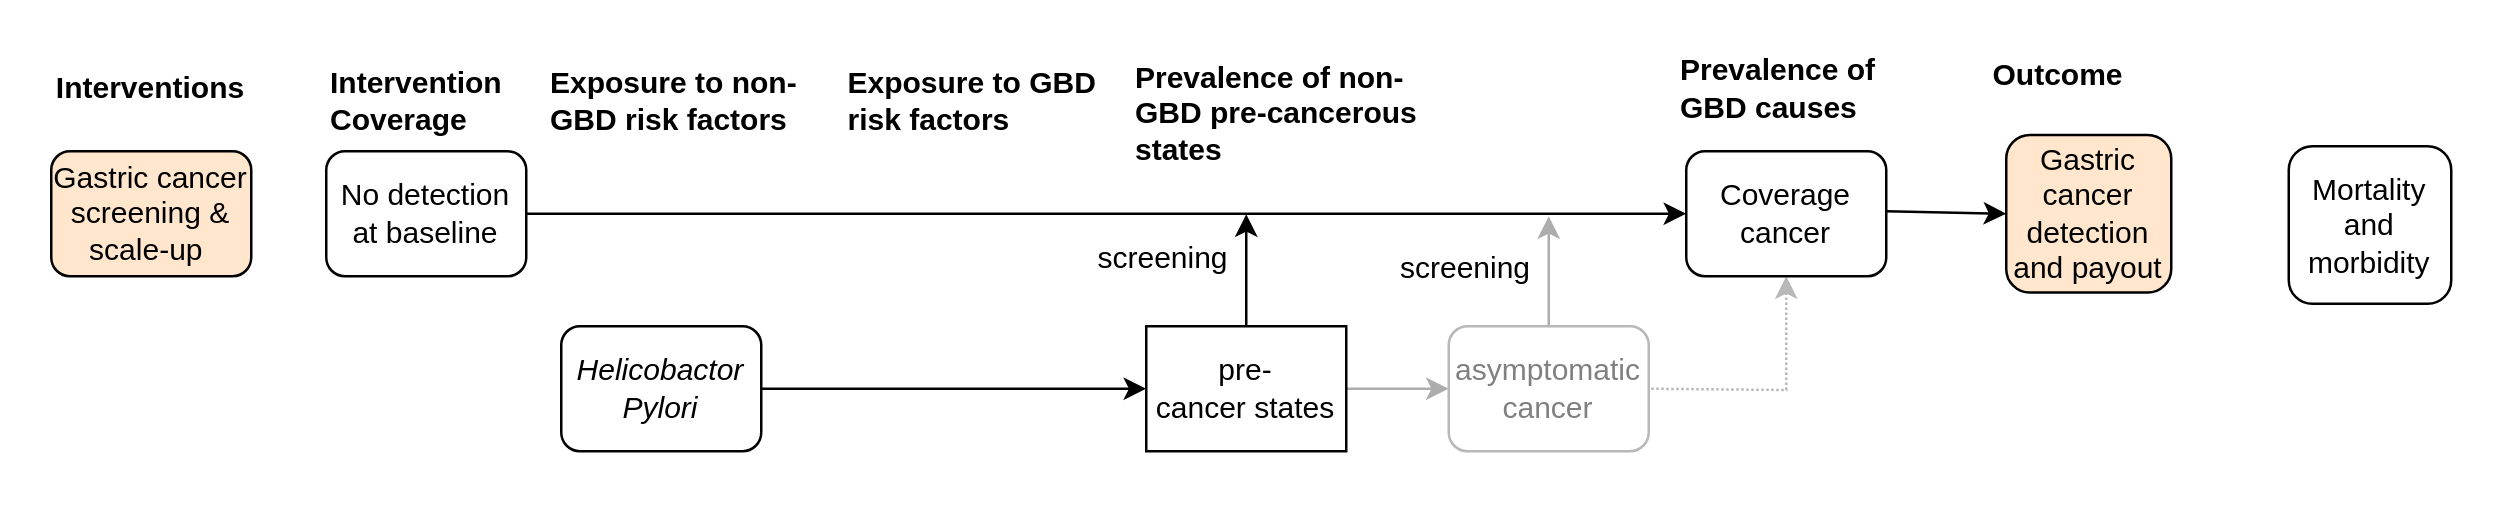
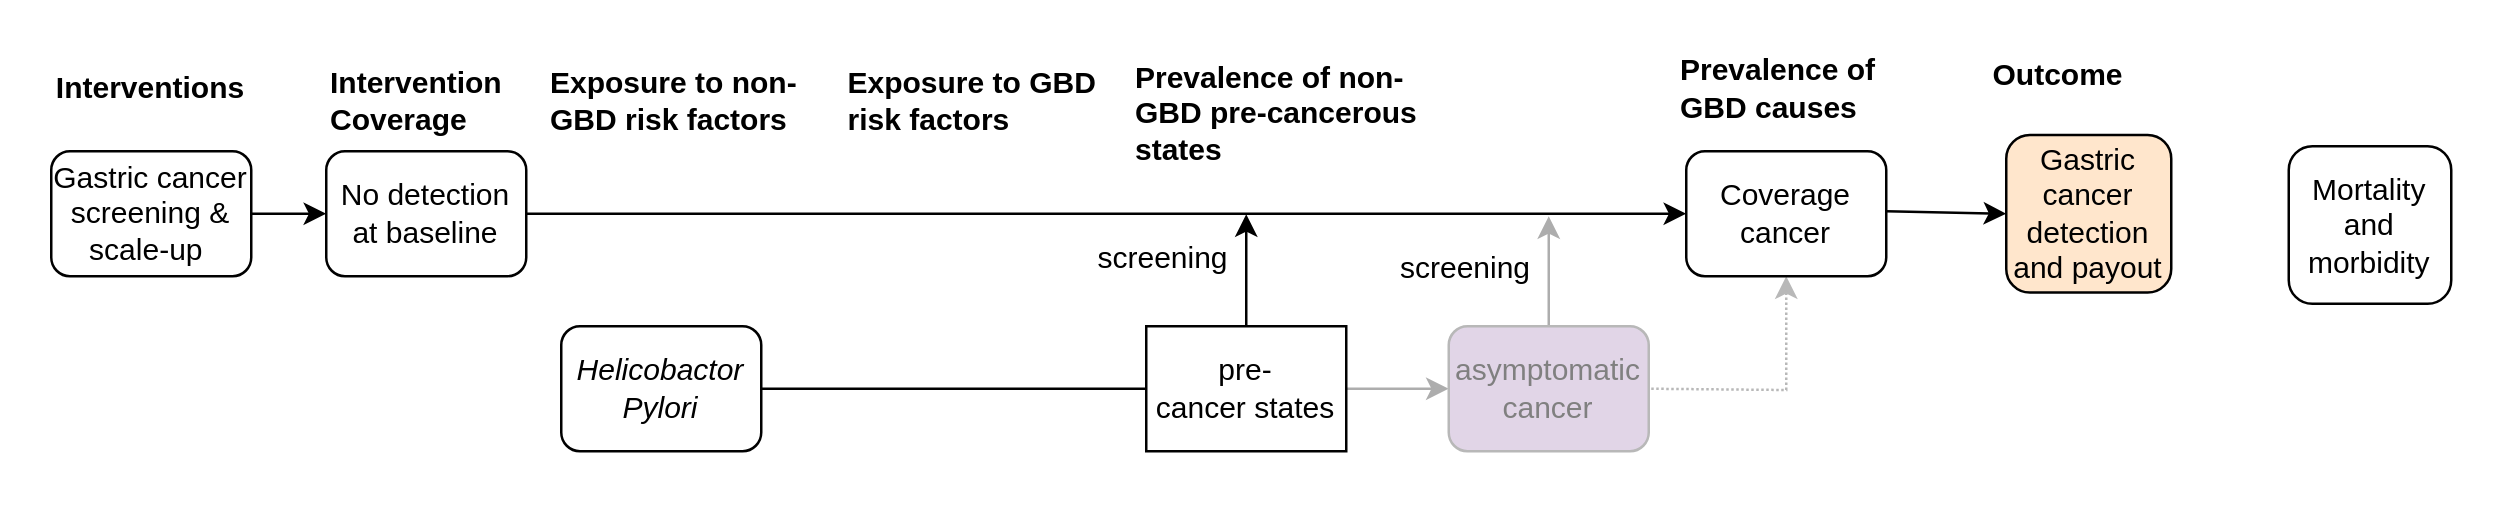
node "Gastric cancer screening & scale-up": fillcolor #ffe6cc -> #ffffff
edge "Gastric cancer screening & scale-up" -> "No detection at baseline": added
edge "Helicobactor Pylori" -> "pre- cancer states": arrowhead classic -> none
node "asymptomatic cancer": fillcolor #ffffff -> #e1d5e7
